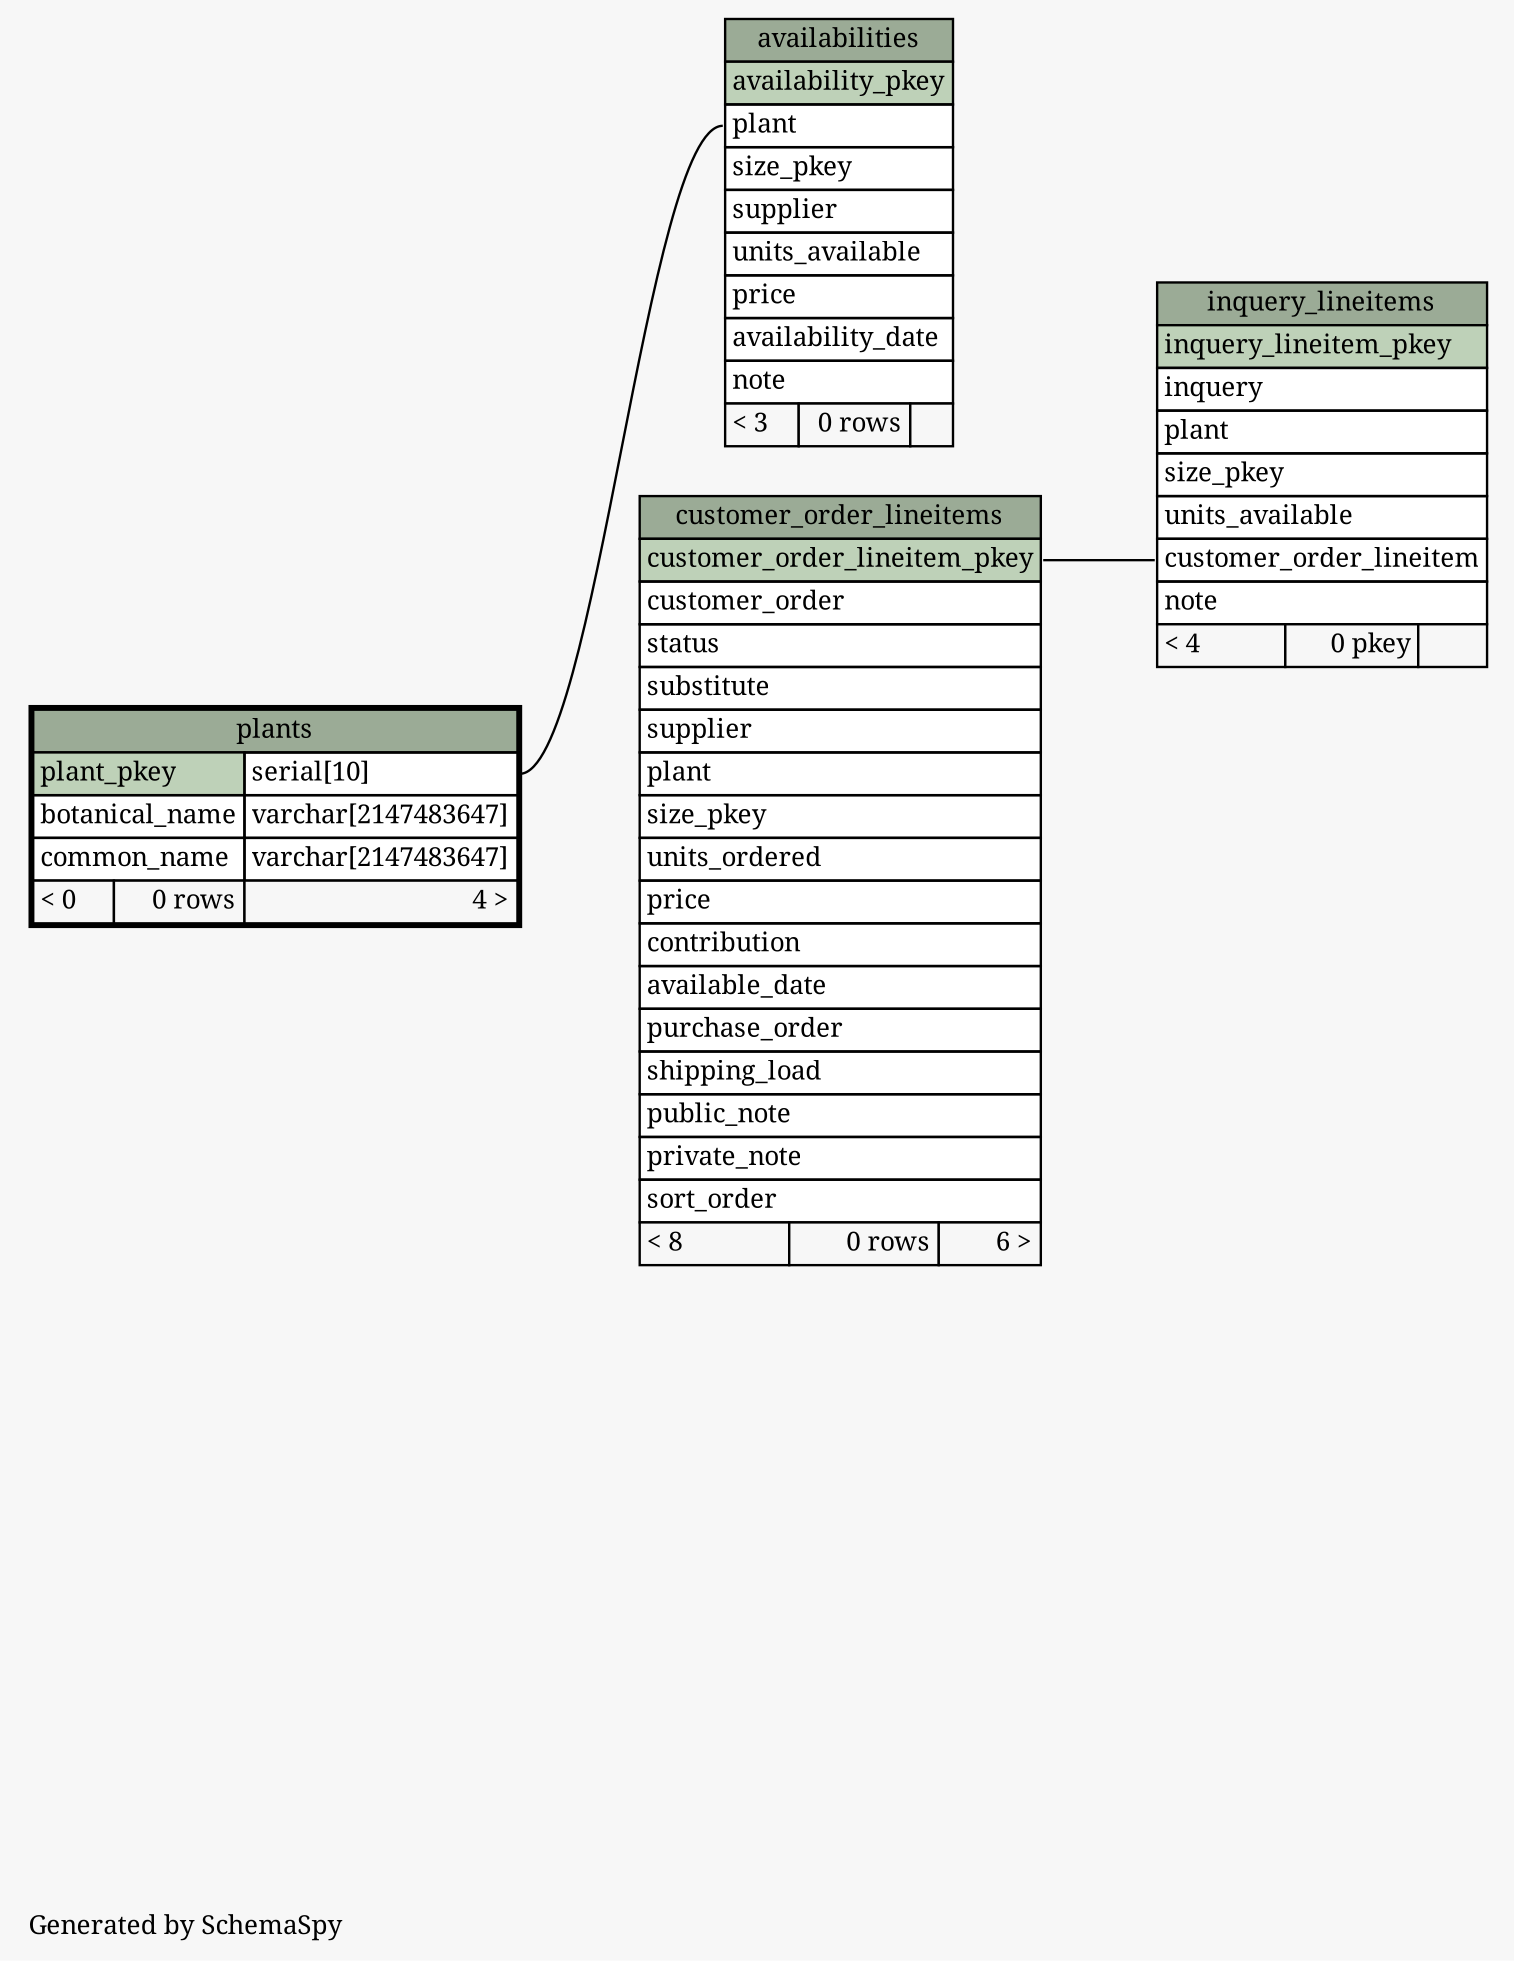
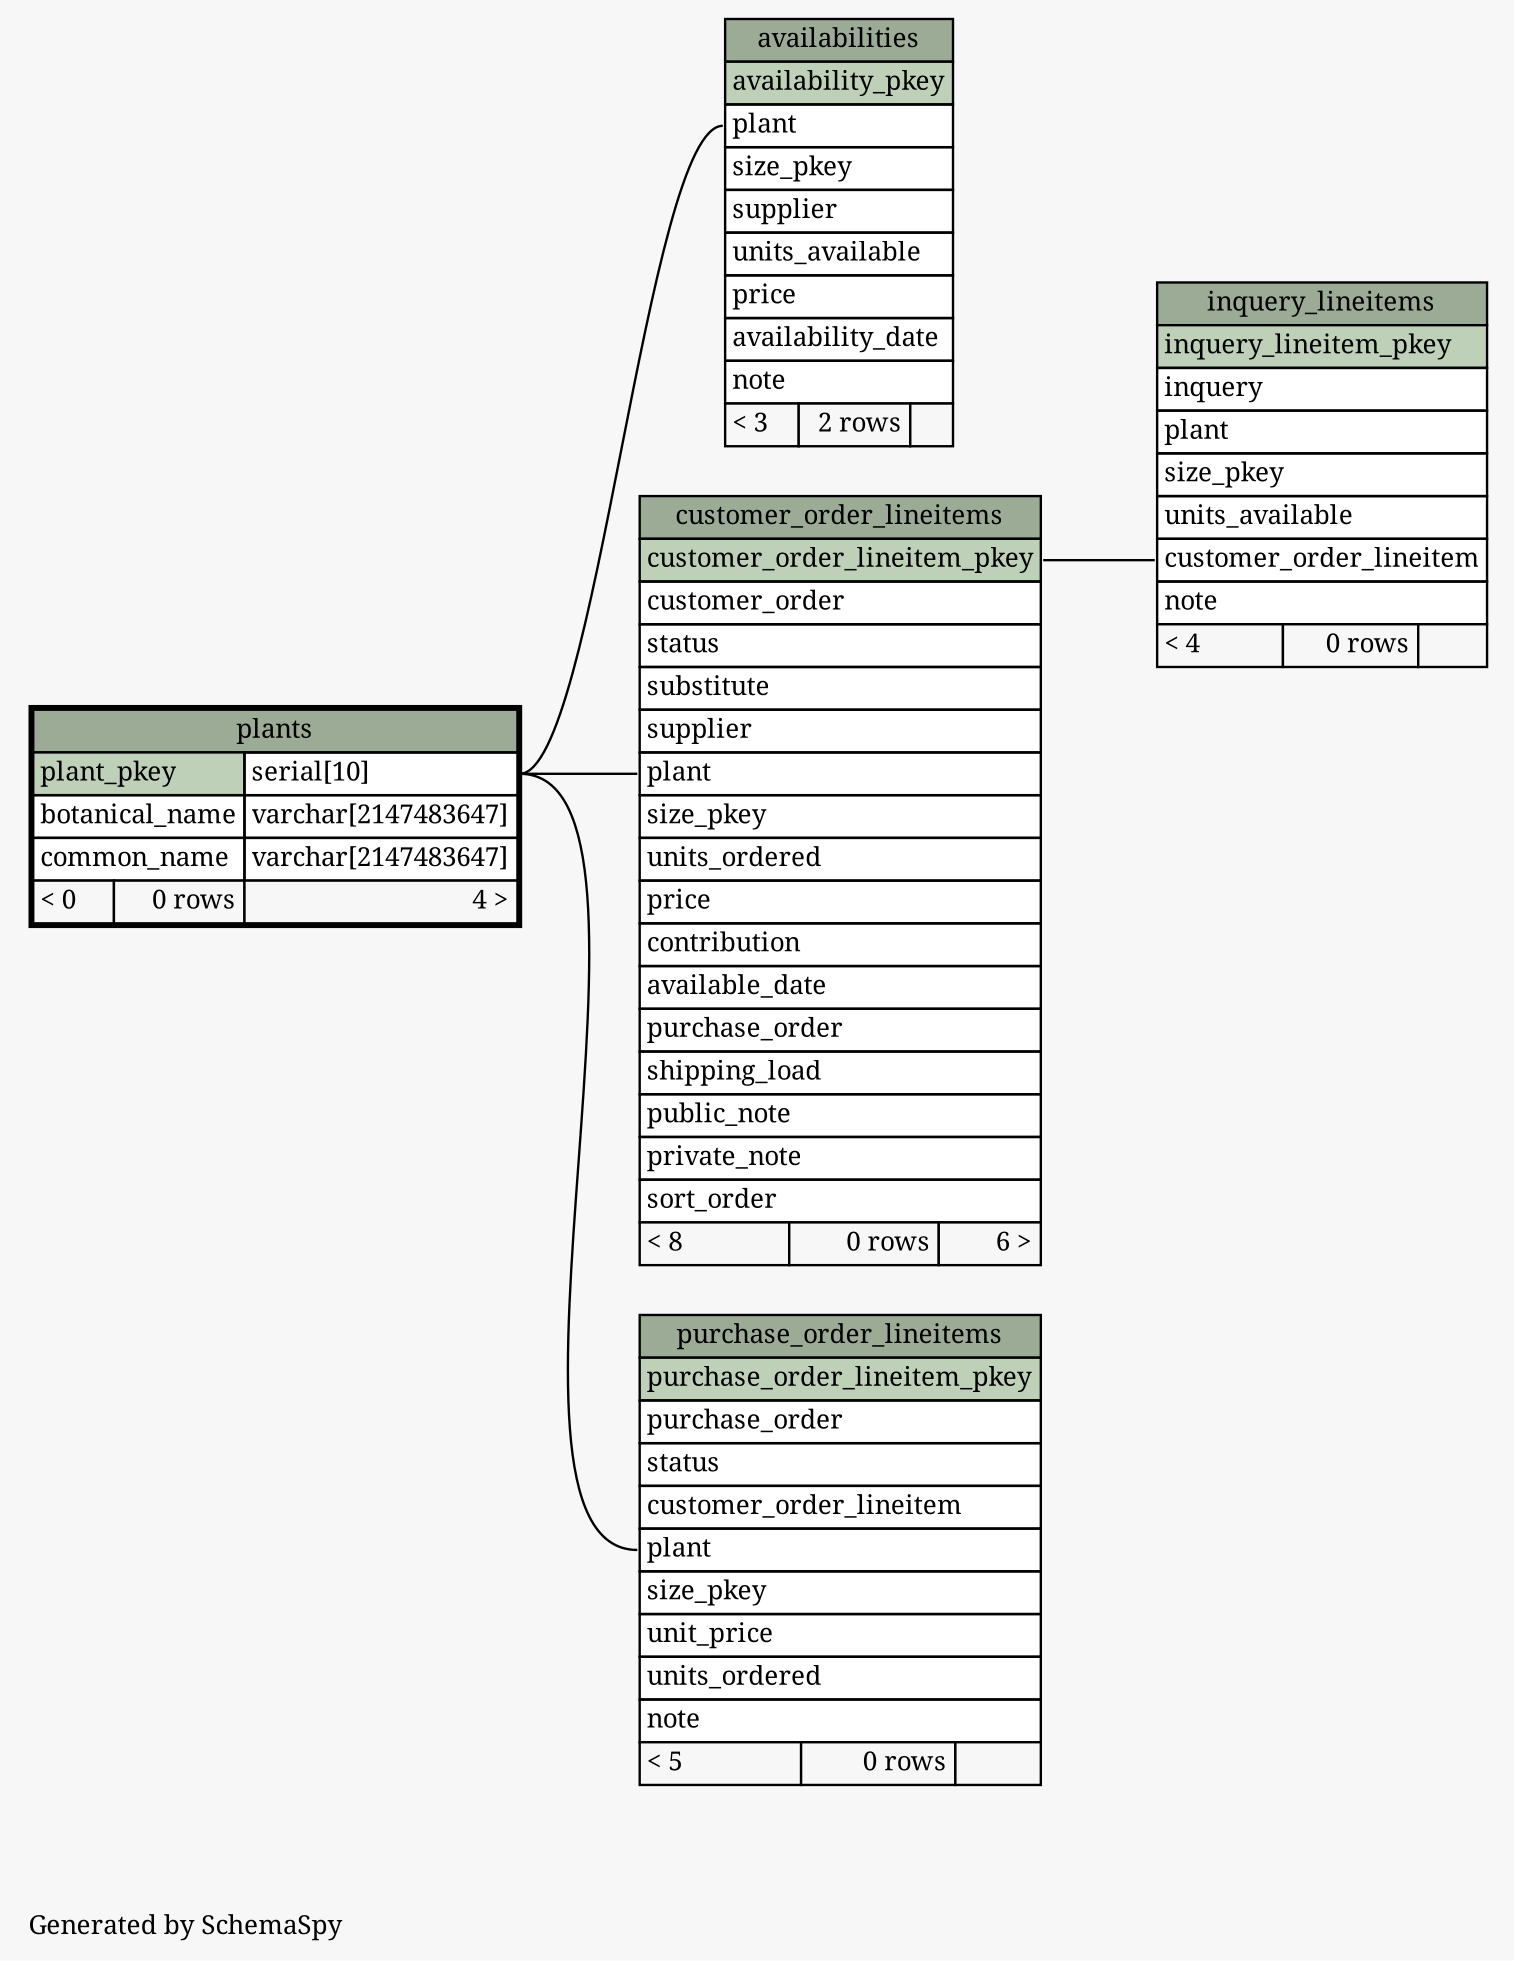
node "availabilities": text "0 rows" -> "2 rows"
node "inquery_lineitems": text "0 pkey" -> "0 rows"
edge "plants" -- "customer_order_lineitems": added
node "purchase_order_lineitems": added
